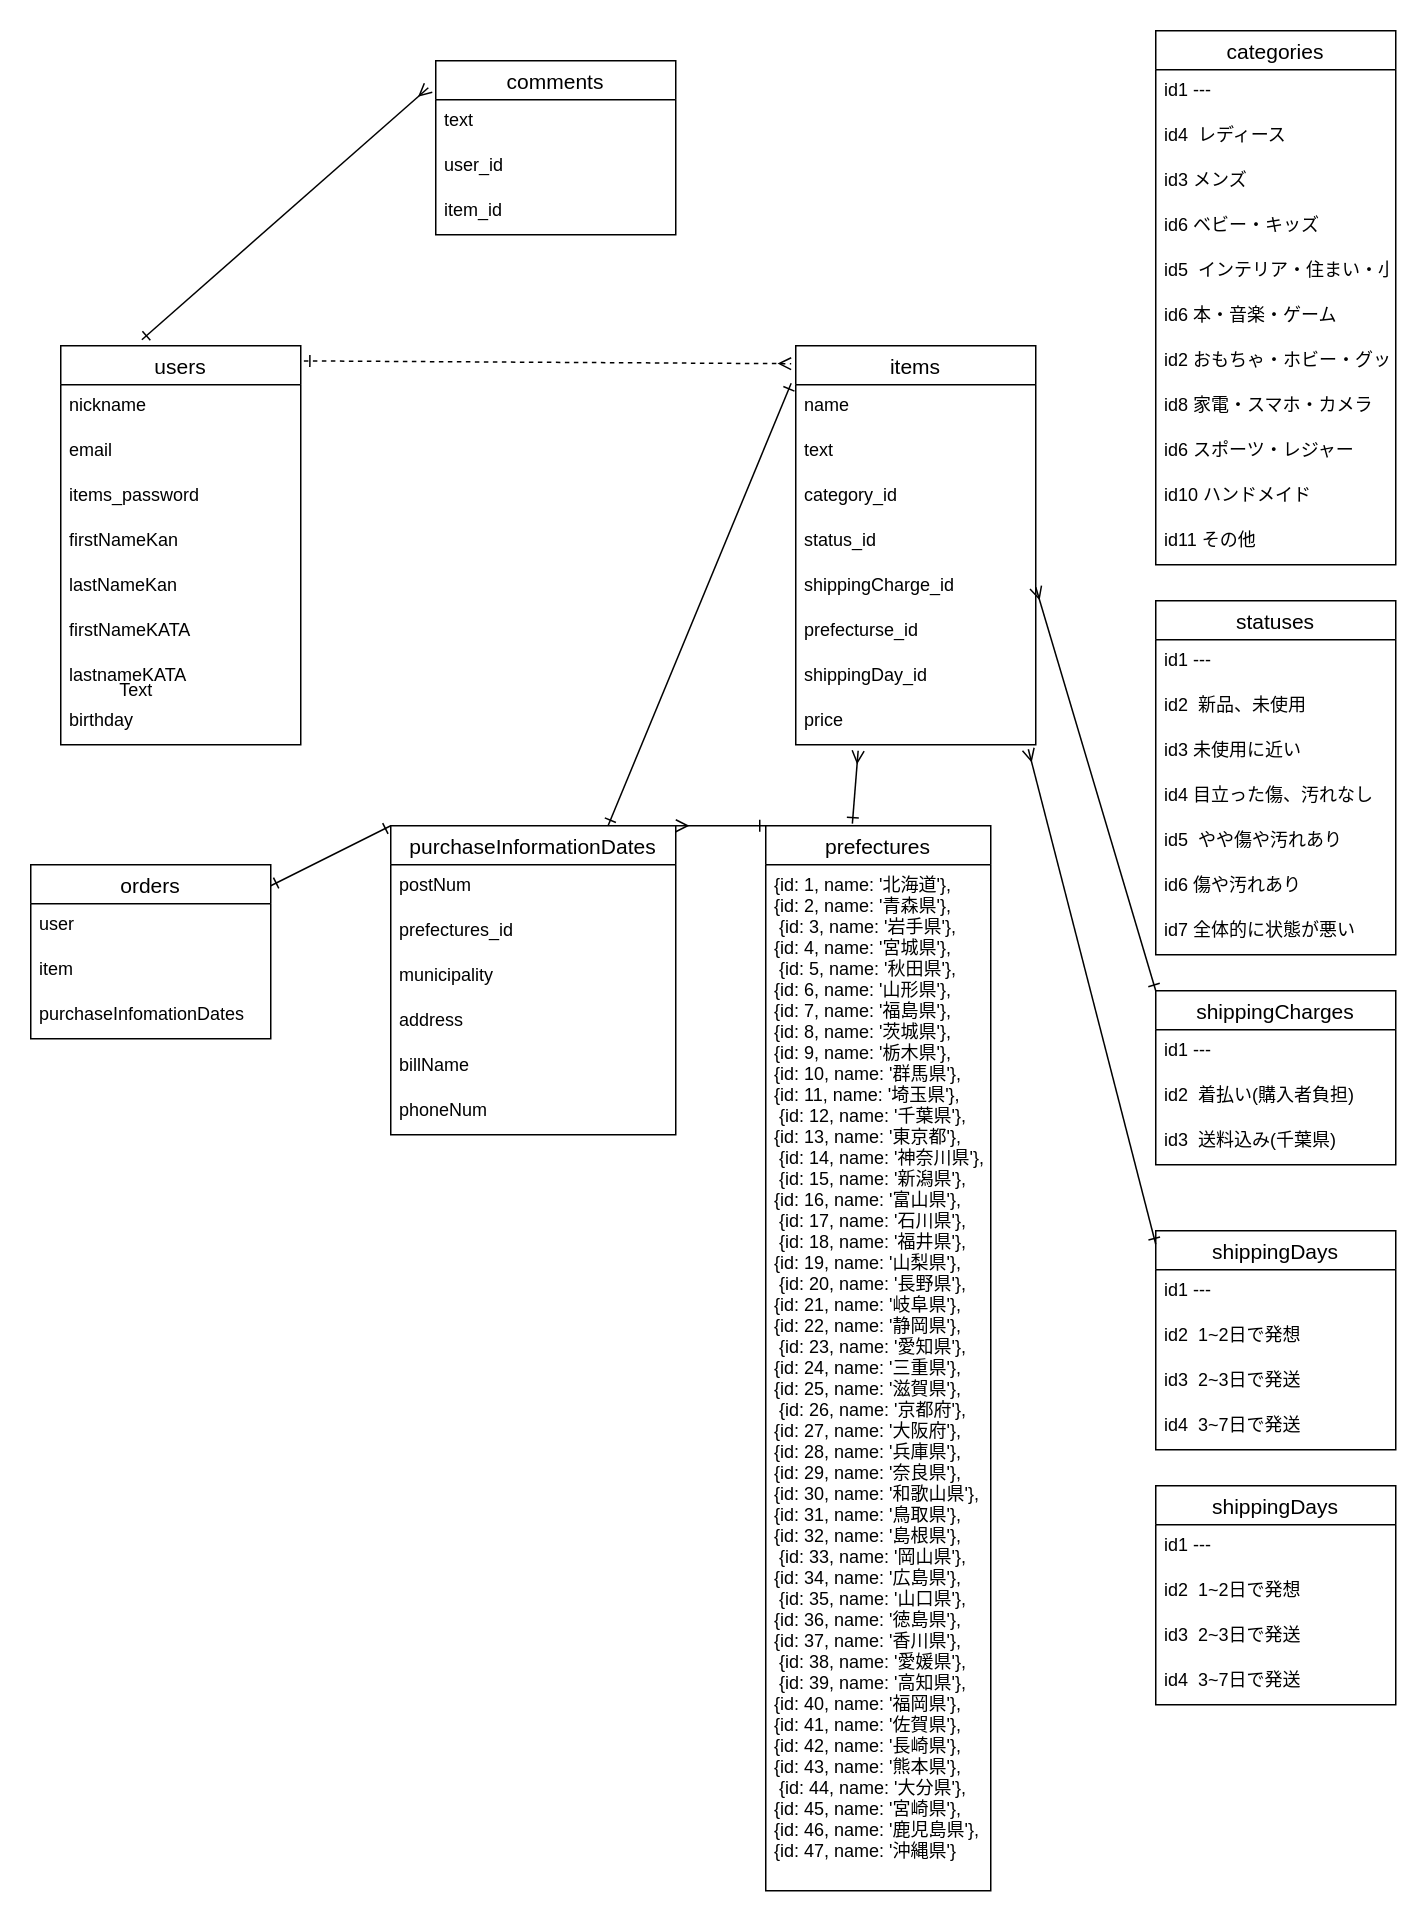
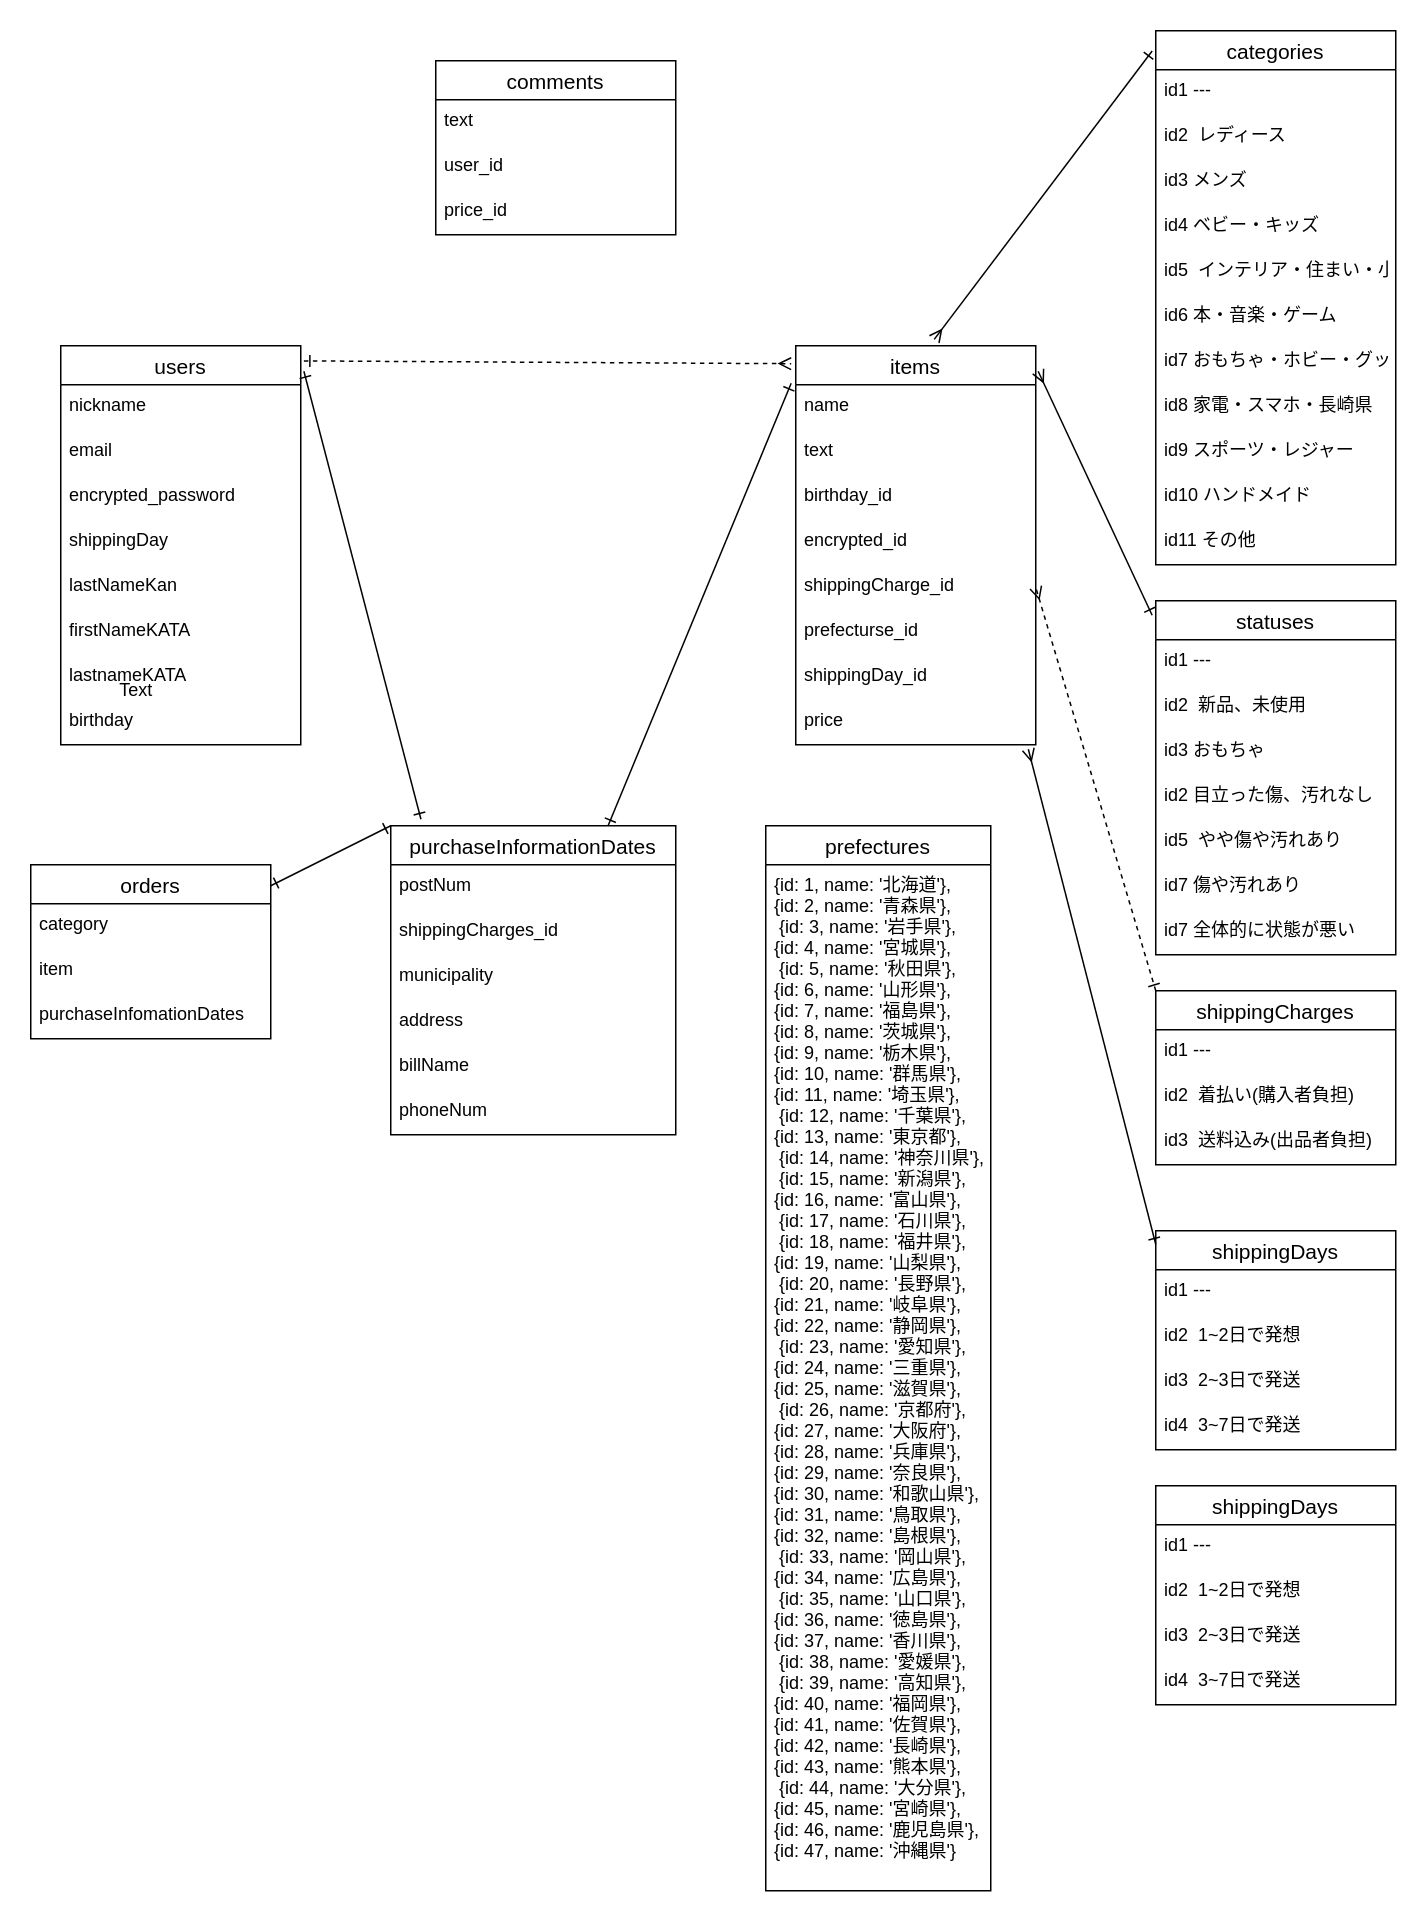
node "id4 レディース": label "id4 レディース" -> "id2 レディース"
edge "categories" -- "items": added
node "item_id": label "item_id" -> "price_id"
edge "comments" -- "users": removed
node "id6 ベビー・キッズ": label "id6 ベビー・キッズ" -> "id4 ベビー・キッズ"
node "id2 おもちゃ・ホビー・グッズ": label "id2 おもちゃ・ホビー・グッズ" -> "id7 おもちゃ・ホビー・グッズ"
node "id8 家電・スマホ・カメラ": label "id8 家電・スマホ・カメラ" -> "id8 家電・スマホ・長崎県"
node "id6 スポーツ・レジャー": label "id6 スポーツ・レジャー" -> "id9 スポーツ・レジャー"
edge "items" -- "statuses": added
node "items_password": label "items_password" -> "encrypted_password"
node "category_id": label "category_id" -> "birthday_id"
node "firstNameKan": label "firstNameKan" -> "shippingDay"
node "status_id": label "status_id" -> "encrypted_id"
edge "users" -- "purchaseInformationDates": added
node "id3 未使用に近い": label "id3 未使用に近い" -> "id3 おもちゃ"
edge "price" -- "prefectures": removed
edge "shippingCharge_id" -- "shippingCharges": style solid -> dashed
node "id4 目立った傷、汚れなし": label "id4 目立った傷、汚れなし" -> "id2 目立った傷、汚れなし"
edge "purchaseInformationDates" -- "prefectures": removed
node "id6 傷や汚れあり": label "id6 傷や汚れあり" -> "id7 傷や汚れあり"
node "user": label "user" -> "category"
node "prefectures_id": label "prefectures_id" -> "shippingCharges_id"
node "id3 送料込み(千葉県)": label "id3 送料込み(千葉県)" -> "id3 送料込み(出品者負担)"
